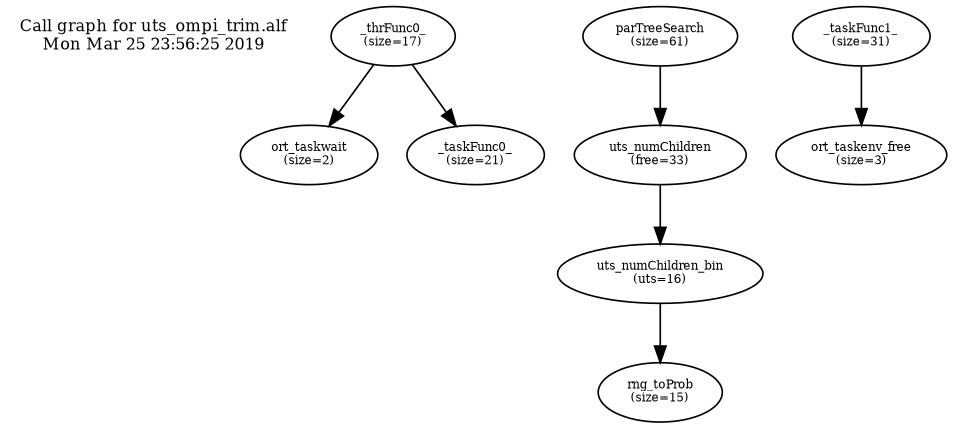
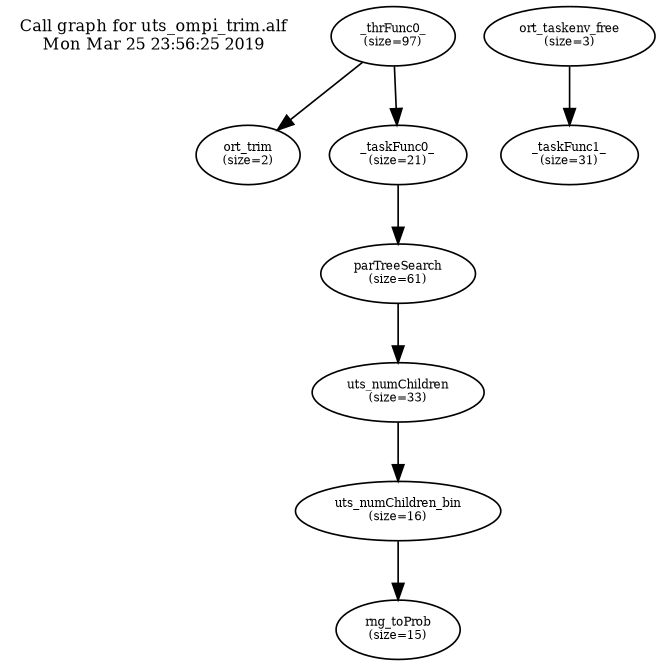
node "_thrFunc0_ (size=17)": label "_thrFunc0_ (size=17)" -> "_thrFunc0_ (size=97)"
edge "_taskFunc1_ (size=31)" -> "ort_taskenv_free (size=3)": reversed
node "ort_taskwait (size=2)": label "ort_taskwait (size=2)" -> "ort_trim (size=2)"
node "uts_numChildren (free=33)": label "uts_numChildren (free=33)" -> "uts_numChildren (size=33)"
edge "_taskFunc0_ (size=21)" -> "parTreeSearch (size=61)": added
node "uts_numChildren_bin (uts=16)": label "uts_numChildren_bin (uts=16)" -> "uts_numChildren_bin (size=16)"
